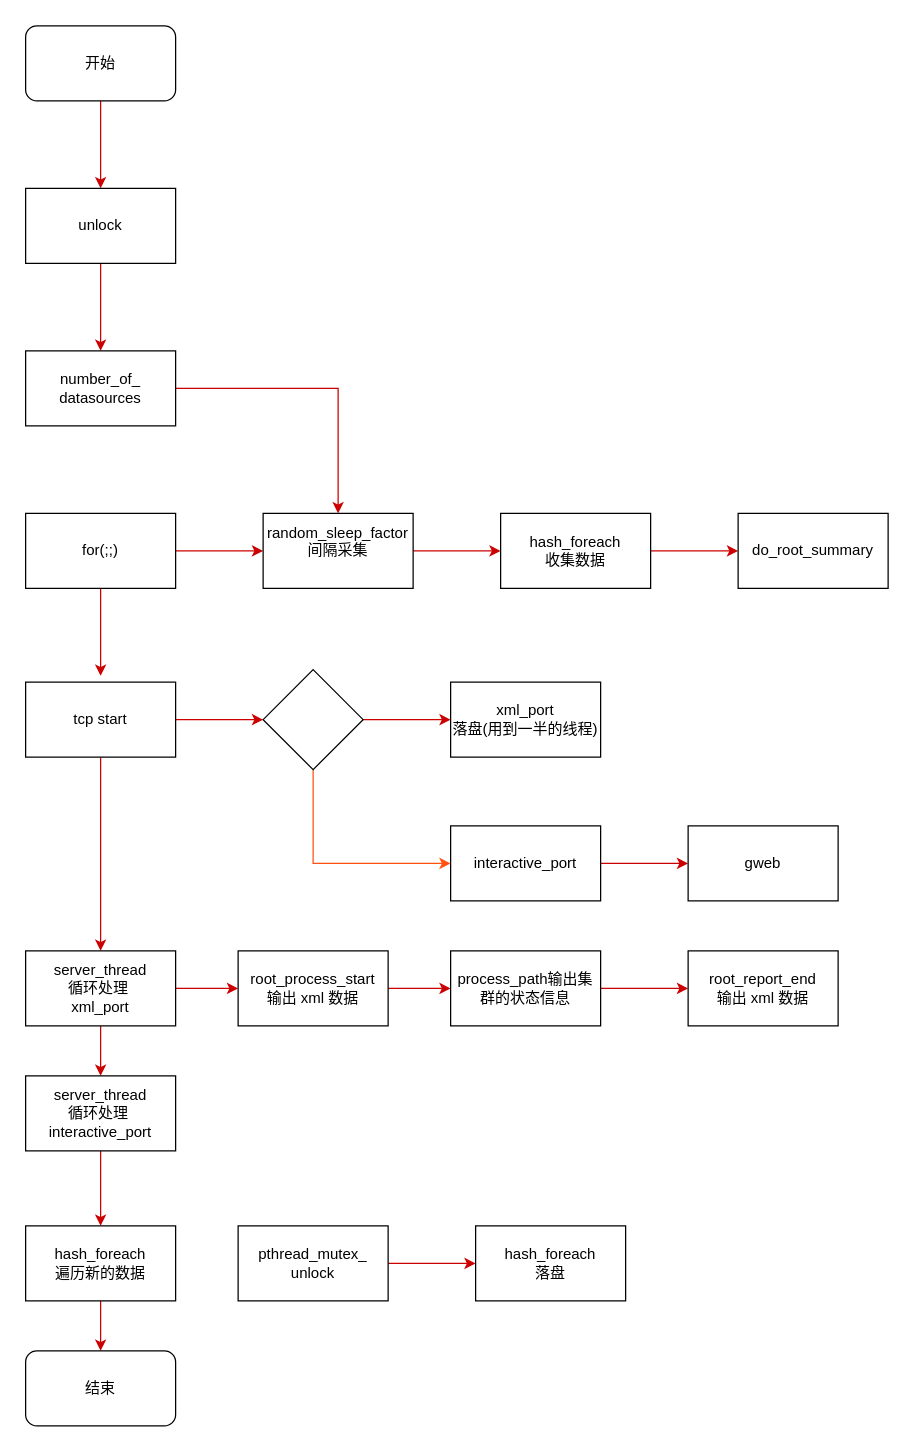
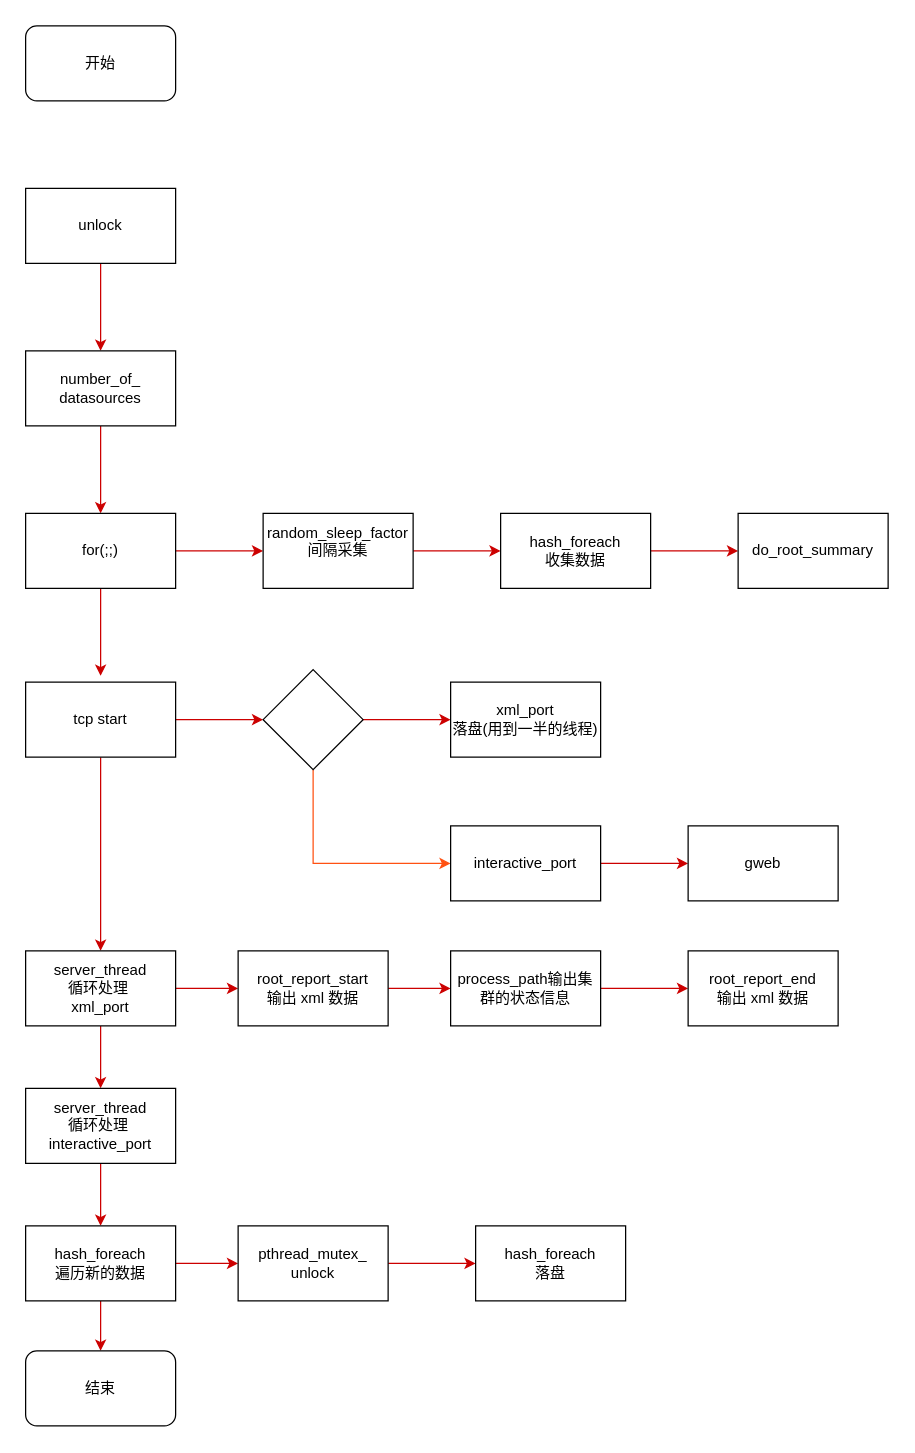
edge "开始" -> "unlock": removed
edge "number_of_ datasources" -> "random_sleep_factor 间隔采集": now "number_of_ datasources" -> "for(;;)"
node "root_process_start 输出 xml 数据": label "root_process_start 输出 xml 数据" -> "root_report_start 输出 xml 数据"
node "server_thread 循环处理 interactive_port": moved (101, 1113) -> (101, 1126)
edge "hash_foreach 遍历新的数据" -> "pthread_mutex_ unlock": added
